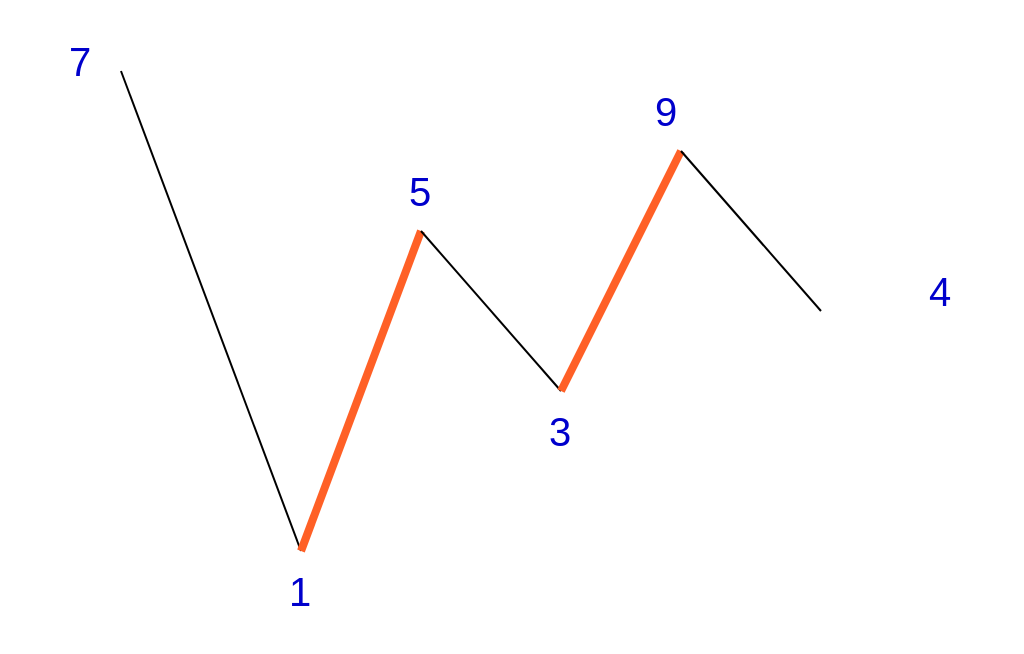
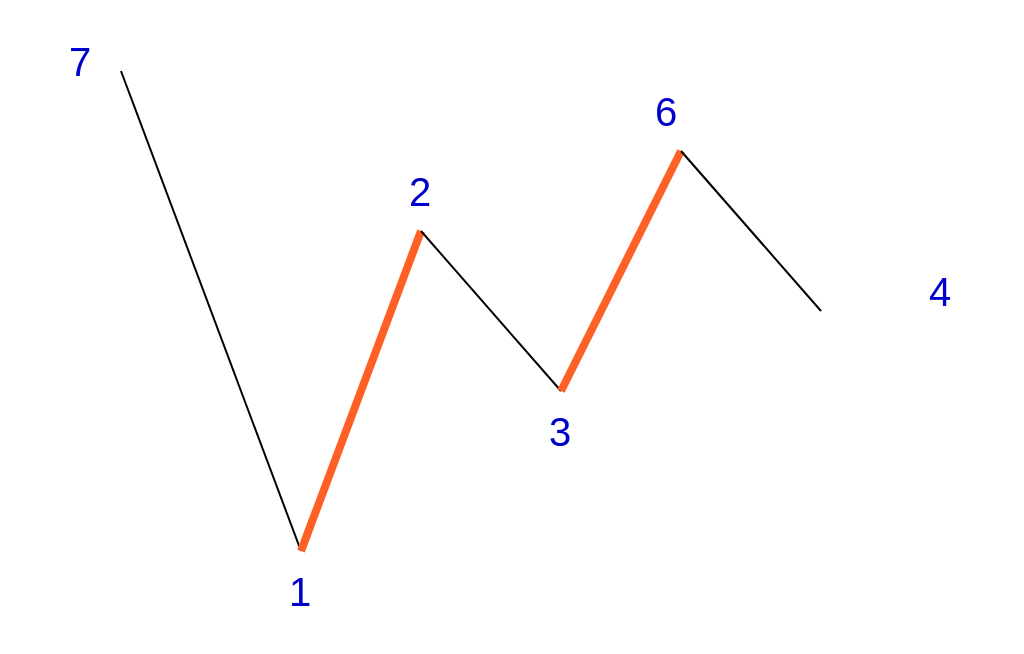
node "9": label "9" -> "6"
node "5": label "5" -> "2"
